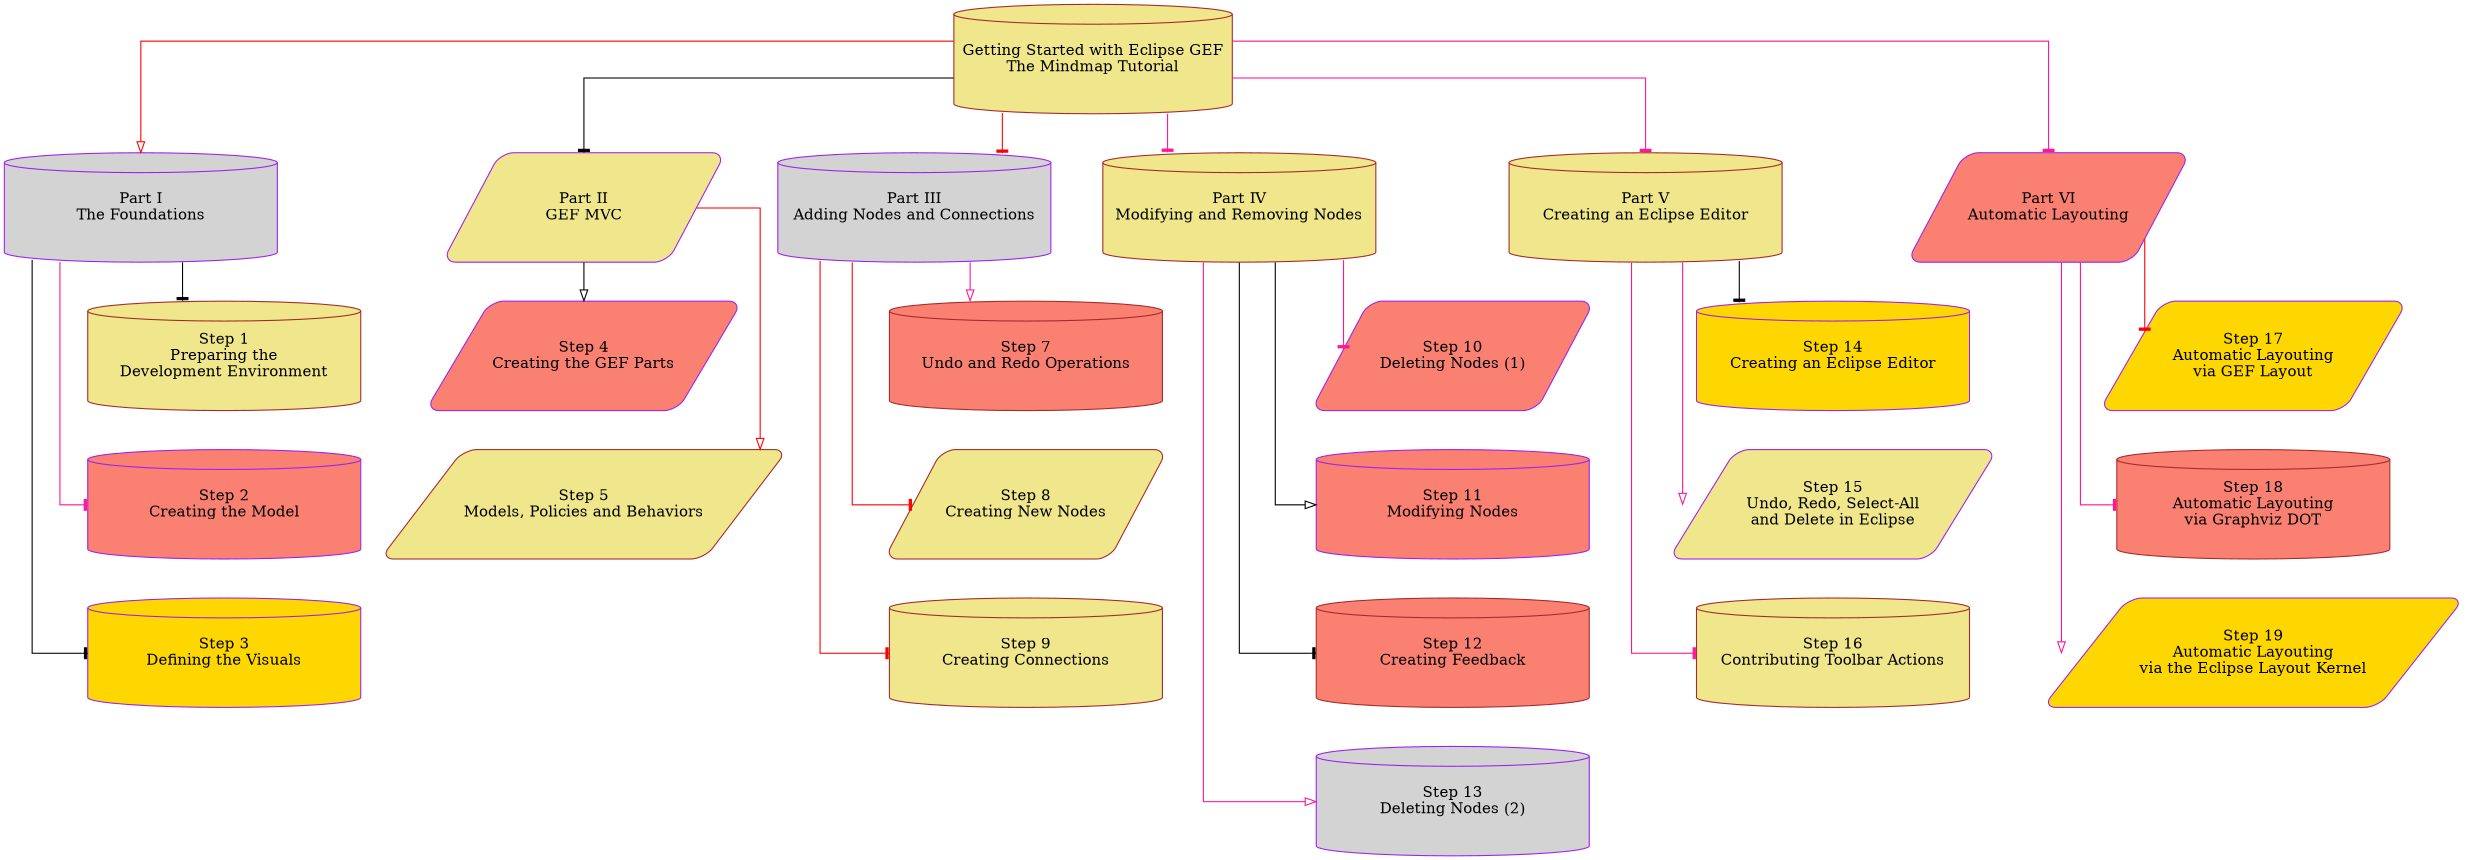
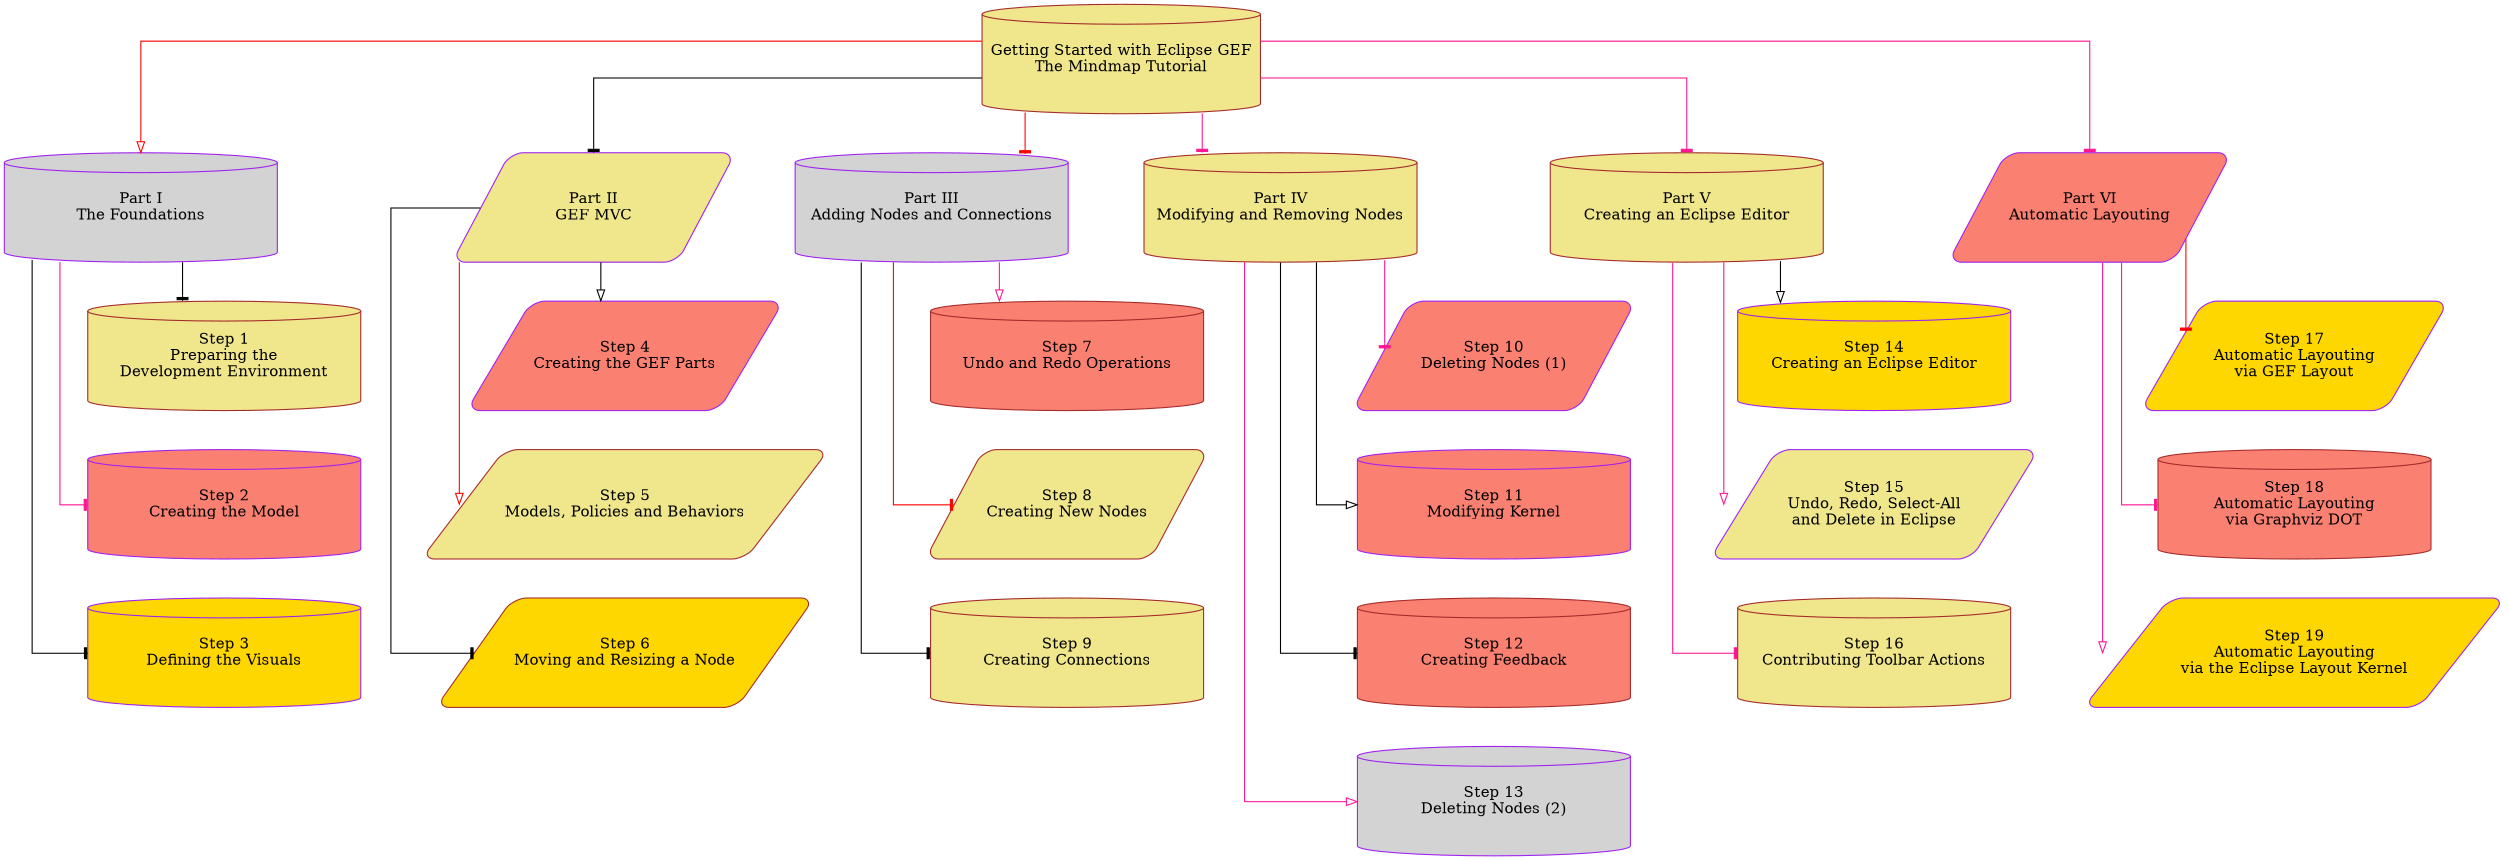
edge "Part V Creating an Eclipse Editor" -> "Step 14 Creating an Eclipse Editor": arrowhead tee -> onormal
edge "Part III Adding Nodes and Connections" -> "Step 9 Creating Connections": color red -> black
node "Step 11 Modifying Nodes": label "Step 11 Modifying Nodes" -> "Step 11 Modifying Kernel"
node "Step 6 Moving and Resizing a Node": added
